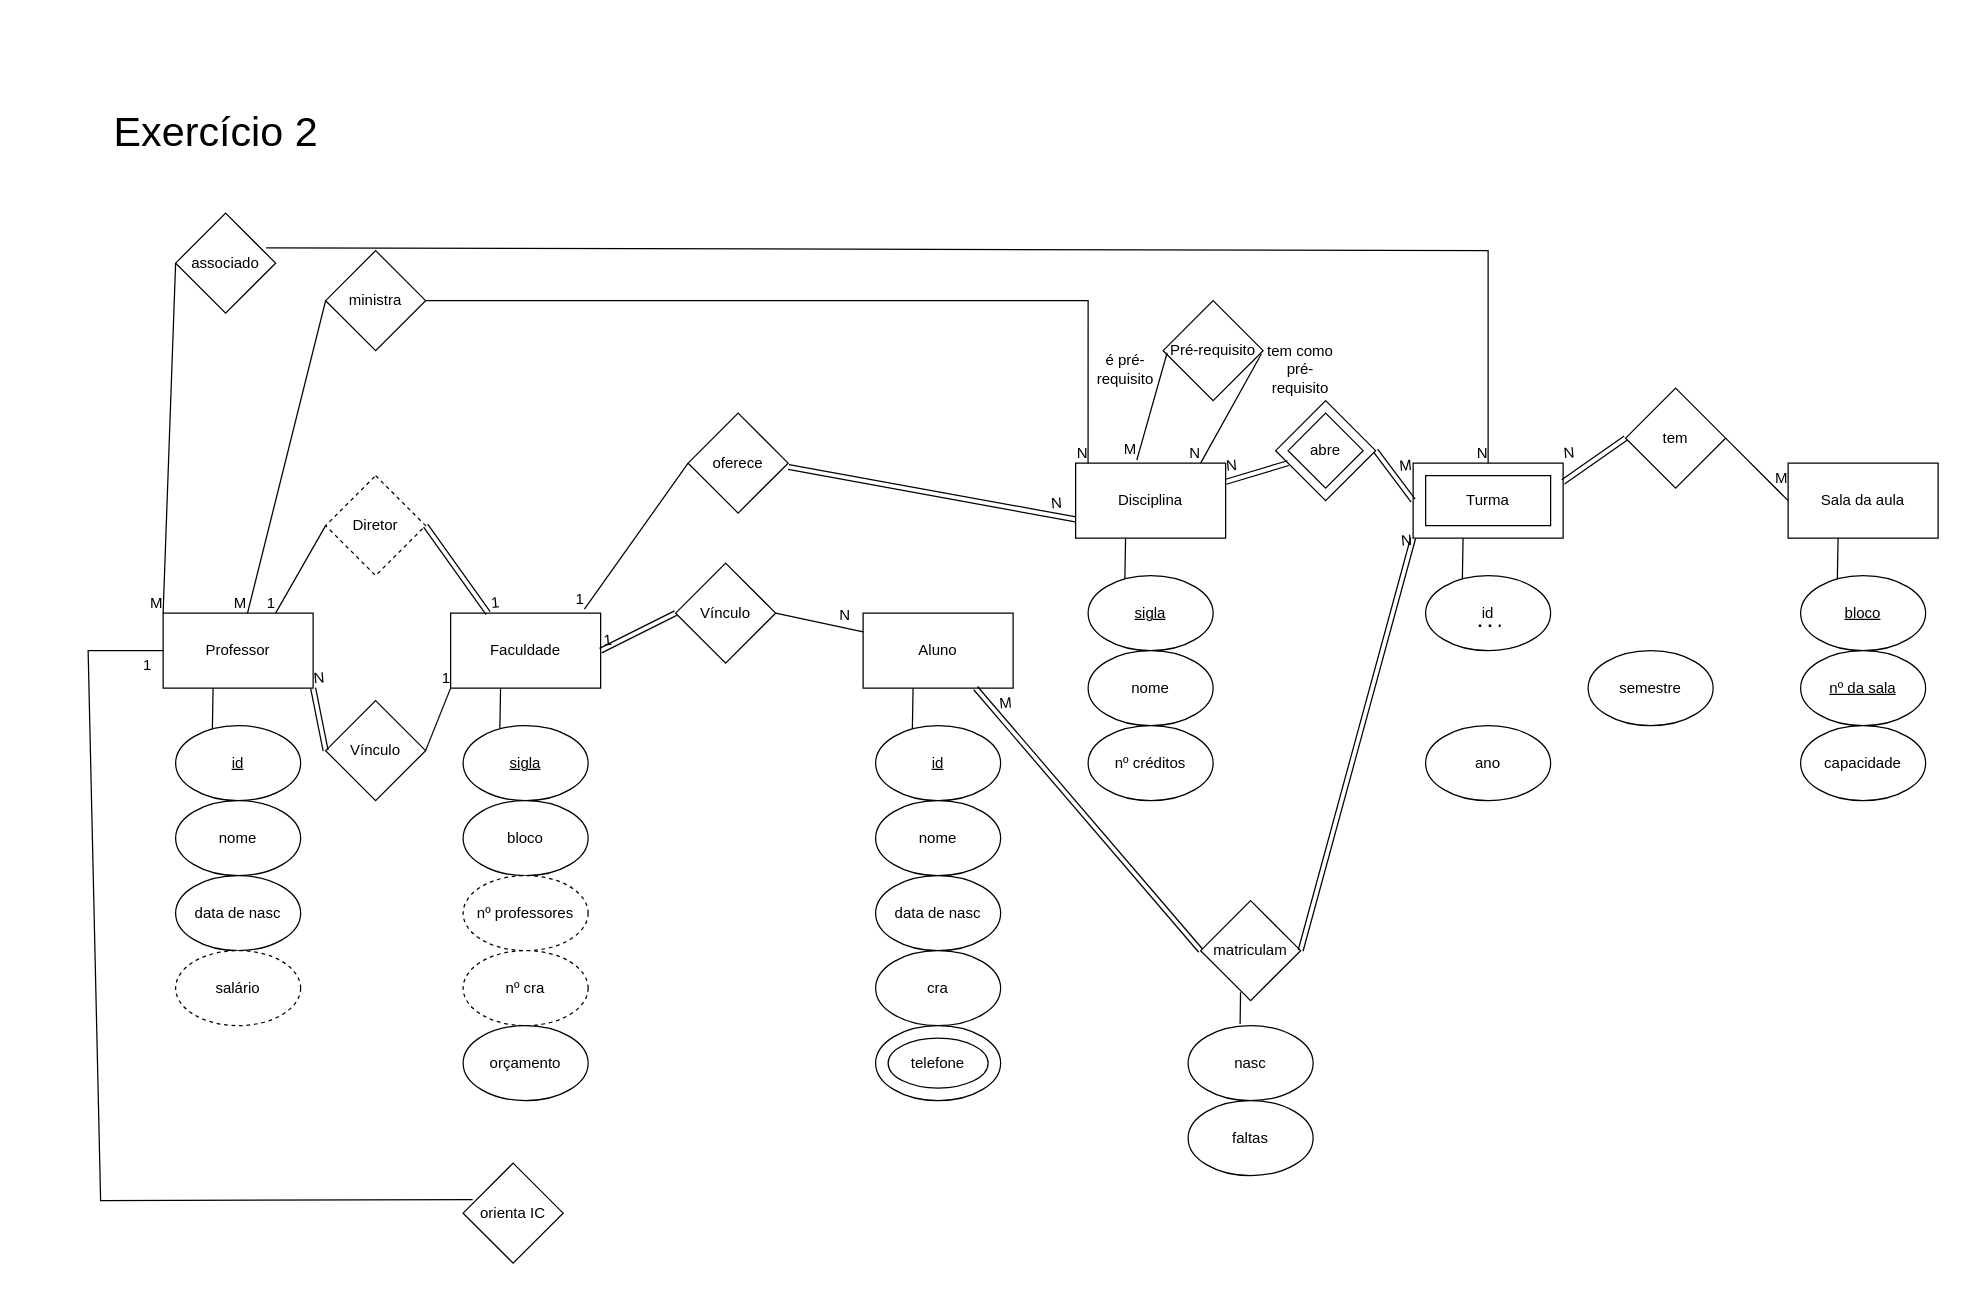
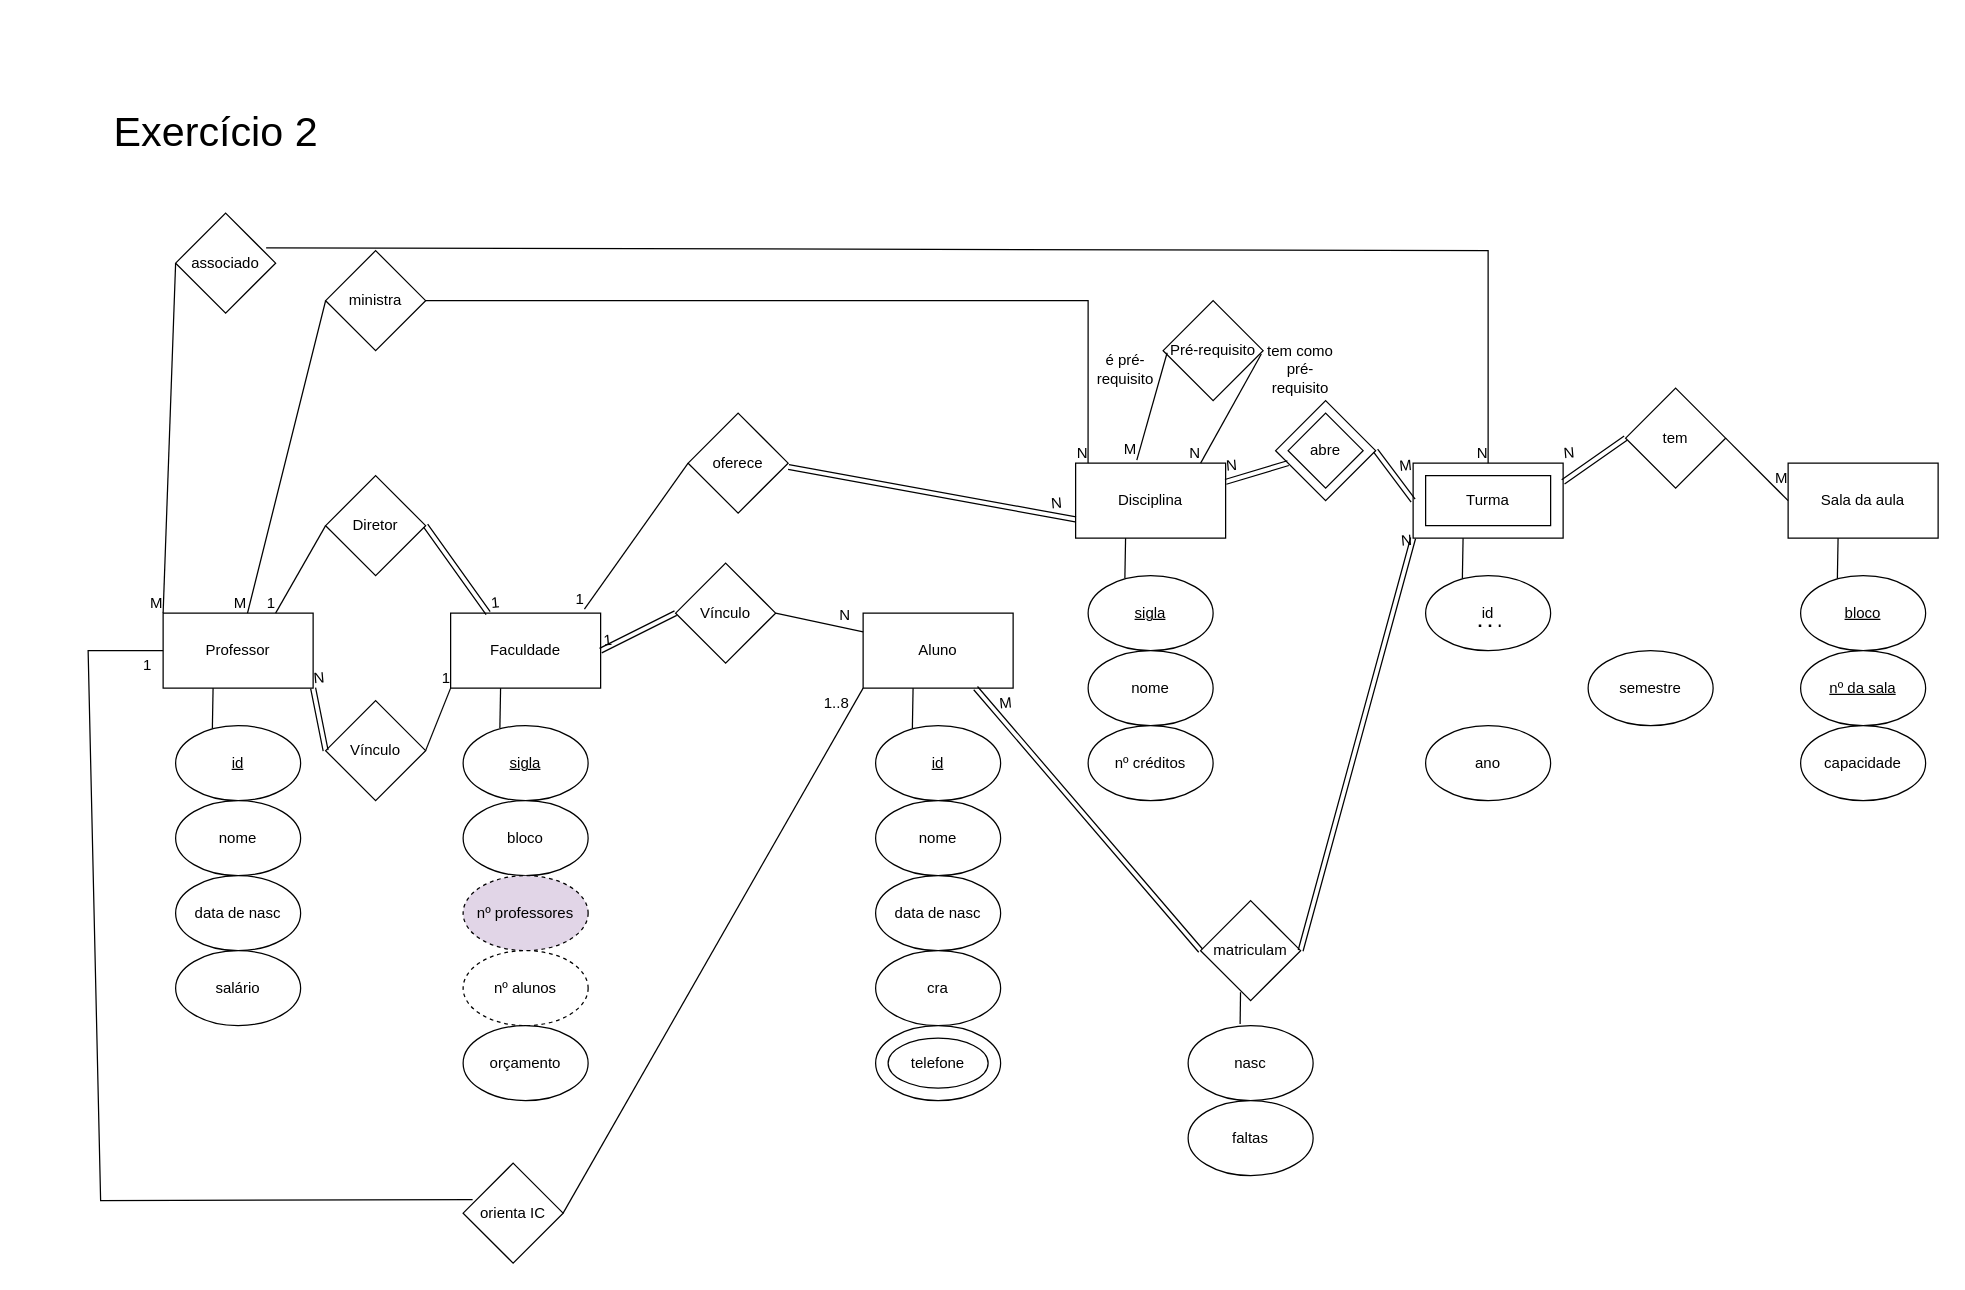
node "Diretor": style dashed -> solid
node "nº professores": fillcolor #ffffff -> #e1d5e7
edge "Aluno" -- "orienta IC": added, label "1..8"
node "salário": style dashed -> solid
node "nº cra": label "nº cra" -> "nº alunos"
